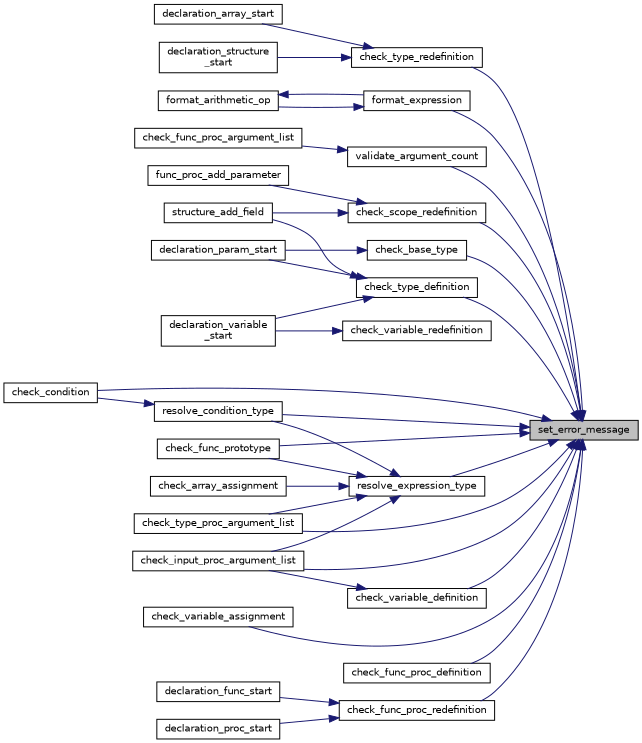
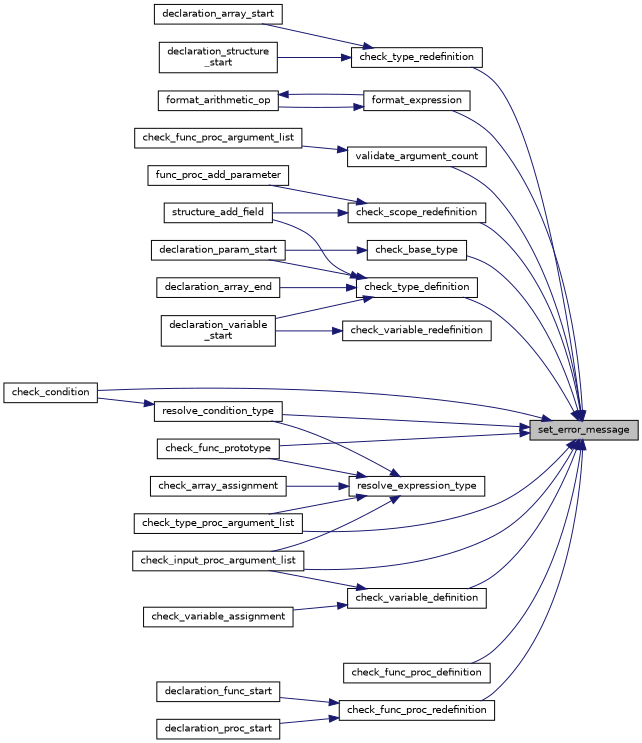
node "declaration_array_end": added
edge "resolve_expression_type" -> "set_error_message": removed
edge "check_variable_assignment" -> "set_error_message": now "check_variable_assignment" -> "check_variable_definition"
